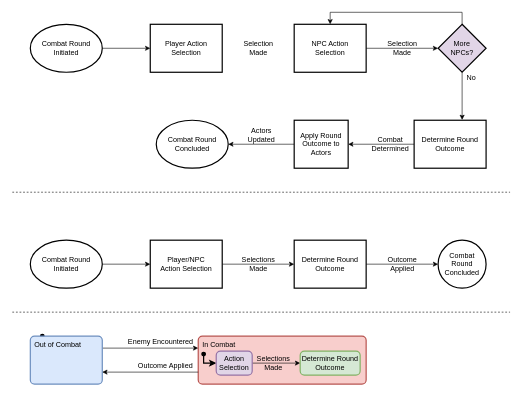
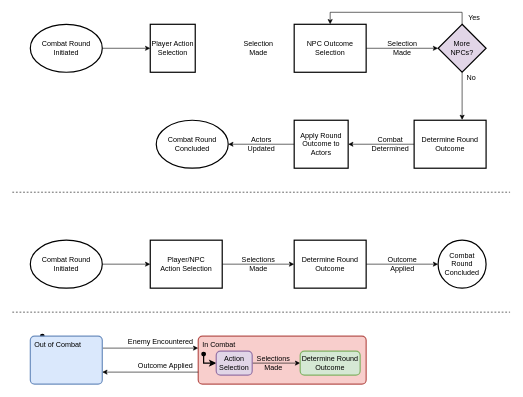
node "Yes": added
node "Player Action Selection": size 72x48 -> 45x48
node "NPC Action Selection": label "NPC Action Selection" -> "NPC Outcome Selection"
node "Actors Updated": moved (261, 135) -> (261, 144)
